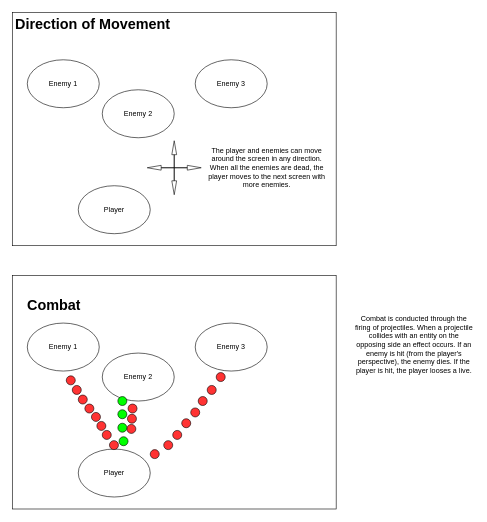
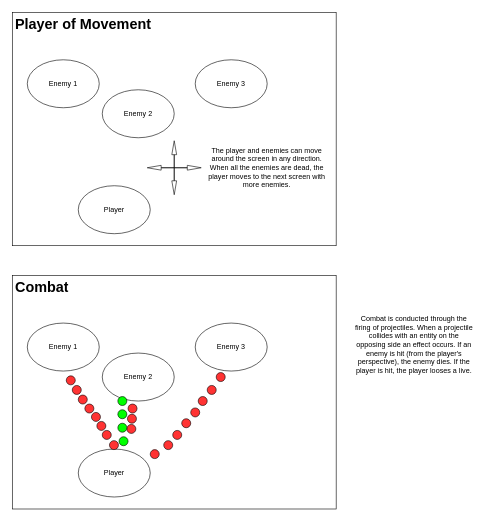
node "Direction of Movement": label "Direction of Movement" -> "Player of Movement"
node "Combat": moved (111, 306) -> (99, 288)
